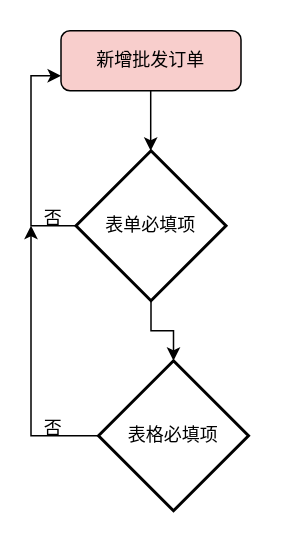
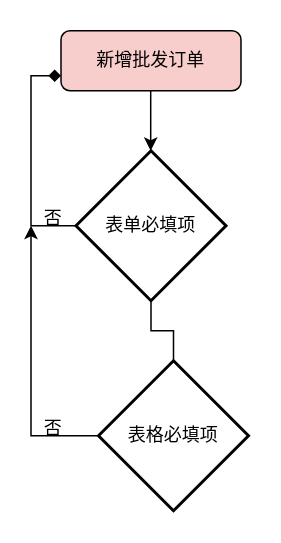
edge "表单必填项" -> "新增批发订单": arrowhead classic -> diamond
edge "表单必填项" -> "表格必填项": arrowhead classic -> none
